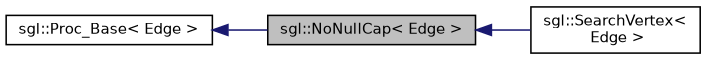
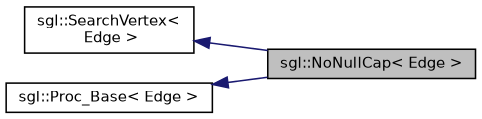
edge "sgl::SearchVertex< Edge >" -> "sgl::NoNullCap< Edge >": reversed
